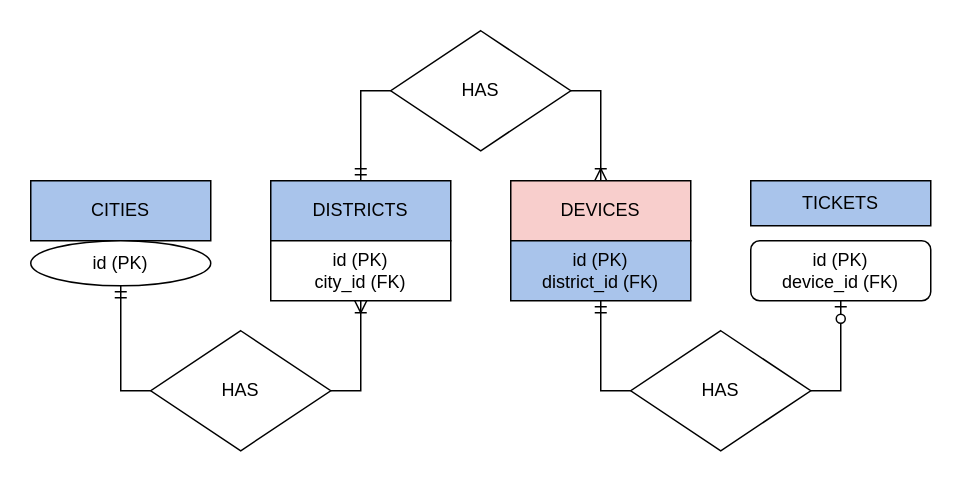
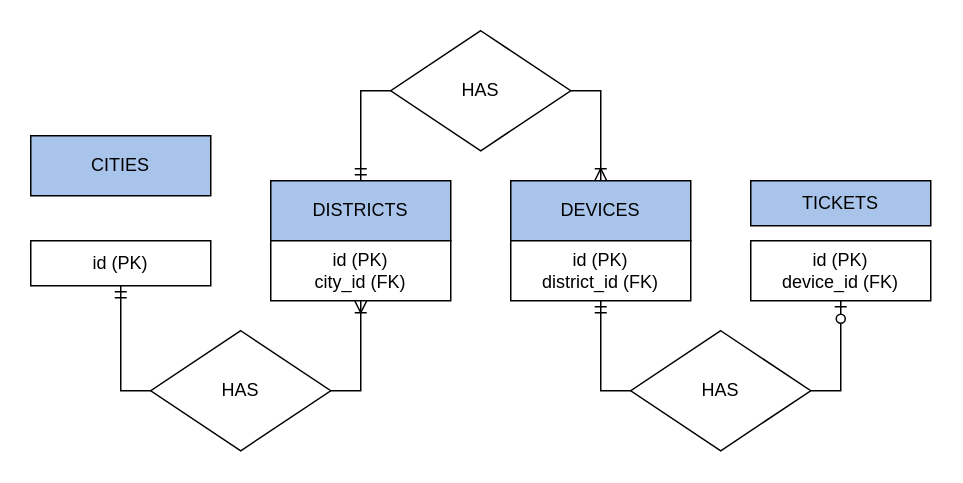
node "CITIES": moved (121, 211) -> (121, 166)
node "DEVICES": fillcolor #f8cecc -> #a9c4eb
node "id (PK)": shape ellipse -> rectangle
node "id (PK) district_id (FK)": fillcolor #a9c4eb -> #ffffff
node "id (PK) device_id (FK)": shape rounded rectangle -> rectangle
